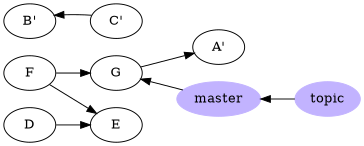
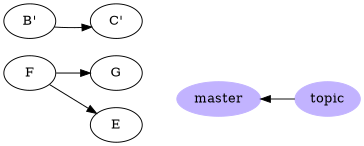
edge "C'" -> "B'": reversed
node "A'": removed
edge "master" -> "G": removed
node "D": removed
